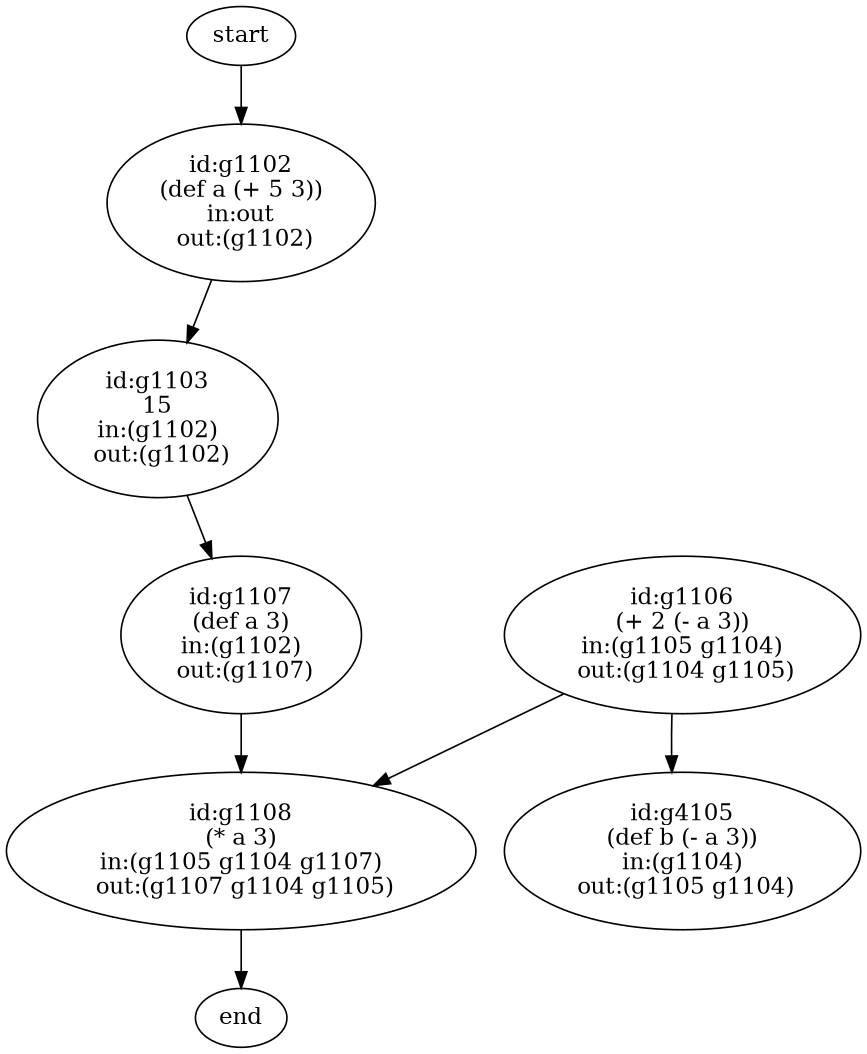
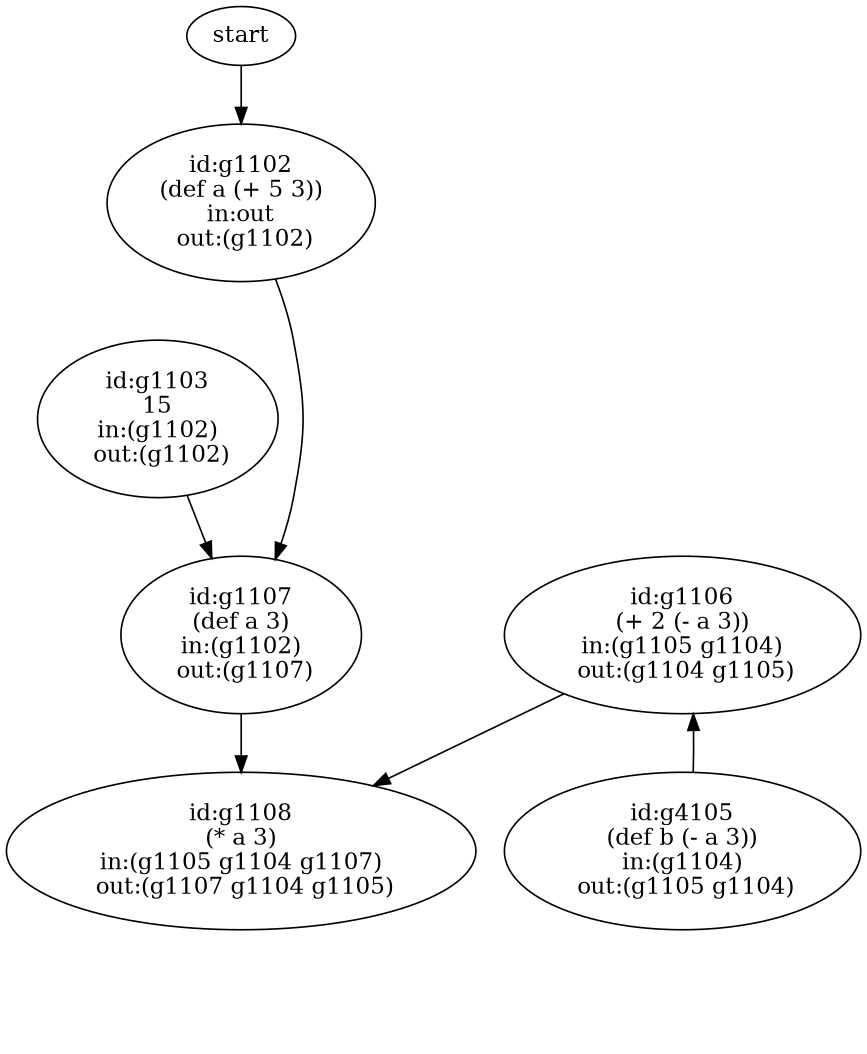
edge "id:g1102 (def a (+ 5 3)) in:out out:(g1102)" -> "id:g1103 15 in:(g1102) out:(g1102)": now "id:g1102 (def a (+ 5 3)) in:out out:(g1102)" -> "id:g1107 (def a 3) in:(g1102) out:(g1107)"
edge "id:g1106 (+ 2 (- a 3)) in:(g1105 g1104) out:(g1104 g1105)" -> "id:g4105 (def b (- a 3)) in:(g1104) out:(g1105 g1104)": reversed
node "end": removed
